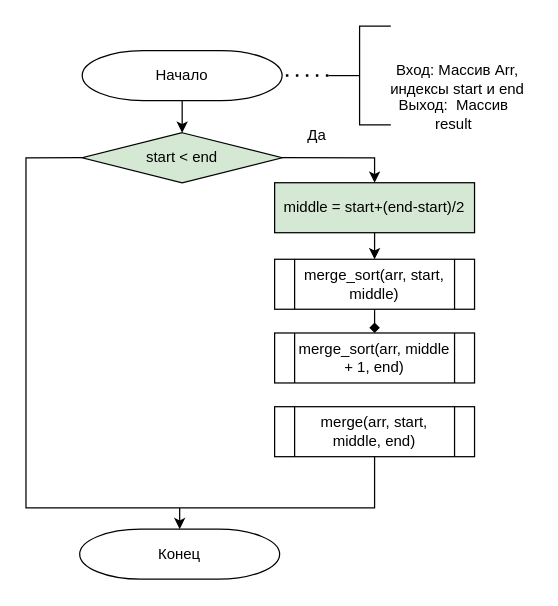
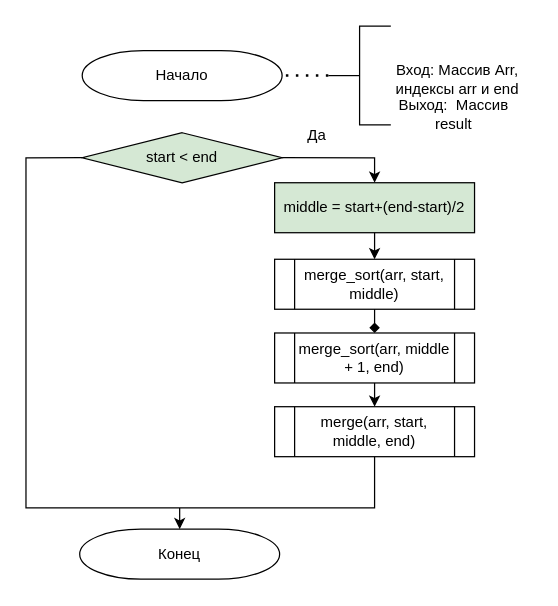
node "Вход: Массив Arr, индексы start и end": label "Вход: Массив Arr, индексы start и end" -> "Вход: Массив Arr, индексы arr и end"
edge "Начало" -> "start < end": removed
node "Выход: Mассив result": label "Выход: Mассив result" -> "Выход: Массив result"
edge "merge_sort(arr, middle + 1, end)" -> "merge(arr, start, middle, end)": added
